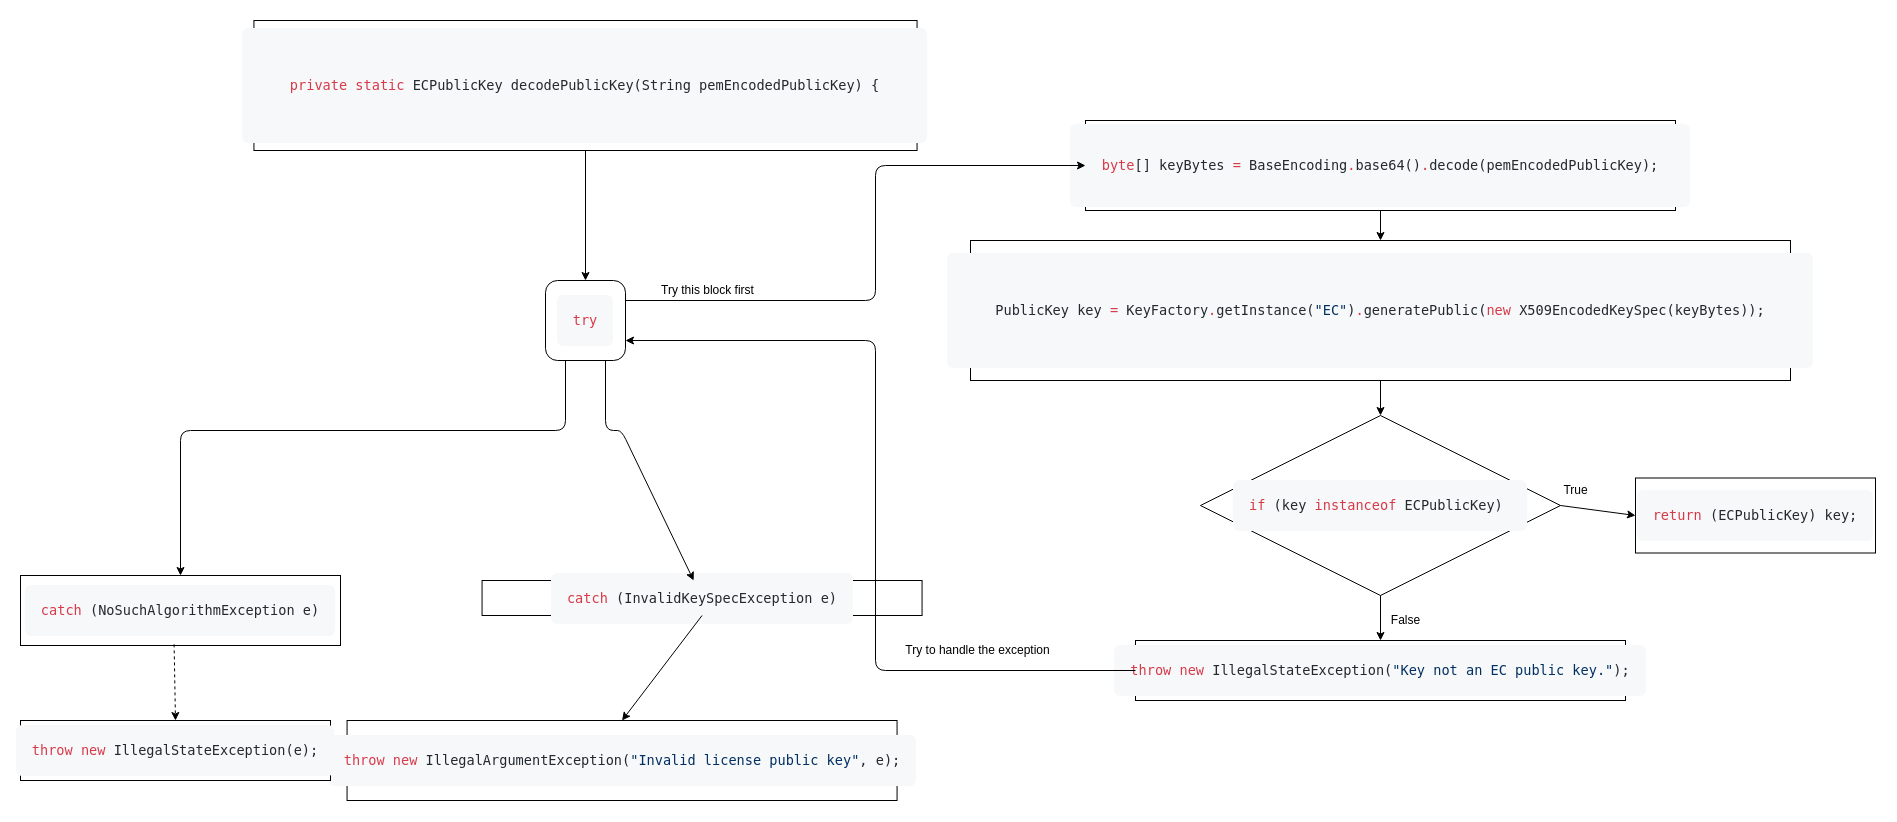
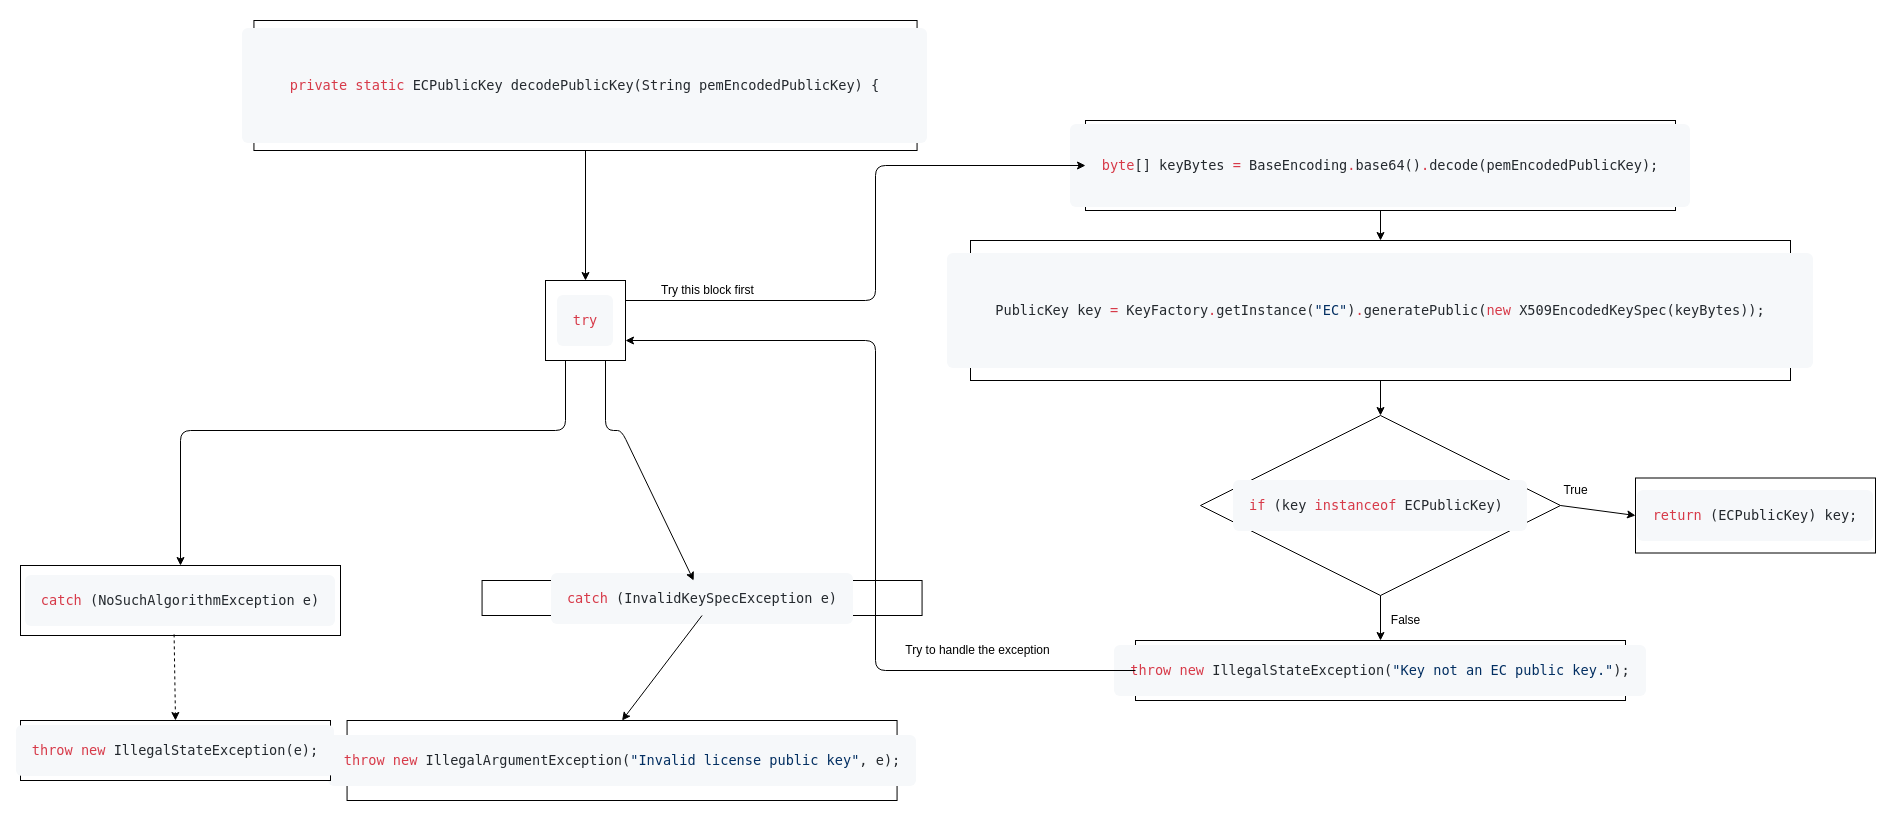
node "try": shape rounded rectangle -> rectangle
node "catch (NoSuchAlgorithmException e)": moved (181, 611) -> (181, 601)
